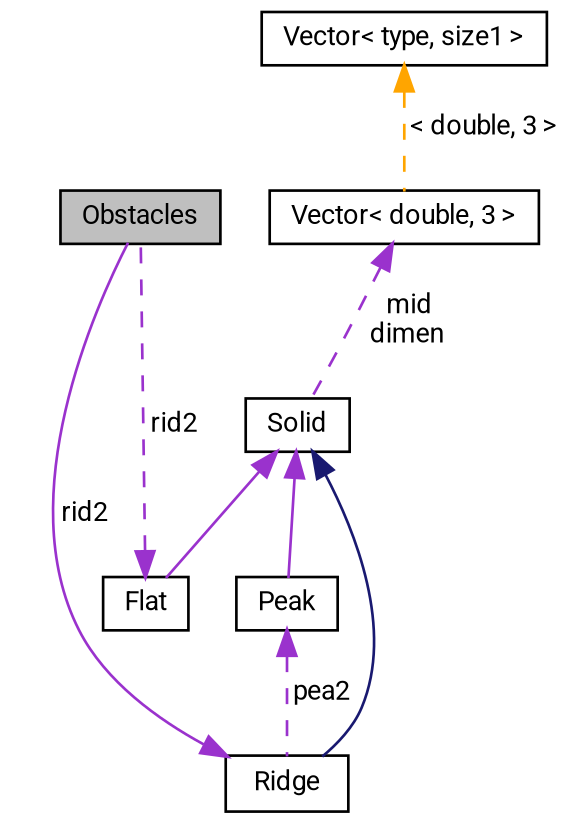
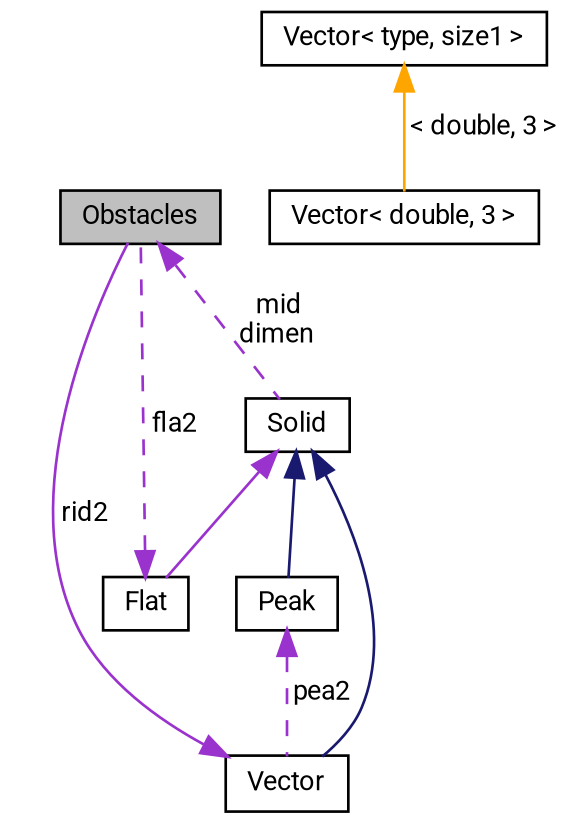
edge "Vector< double, 3 >" -> "Vector< type, size1 >": style dashed -> solid
edge "Solid" -> "Vector< double, 3 >": now "Solid" -> "Obstacles"
edge "Obstacles" -> "Flat": label " rid2" -> " fla2"
edge "Peak" -> "Solid": color darkorchid3 -> midnightblue
node "Ridge": label "Ridge" -> "Vector"
